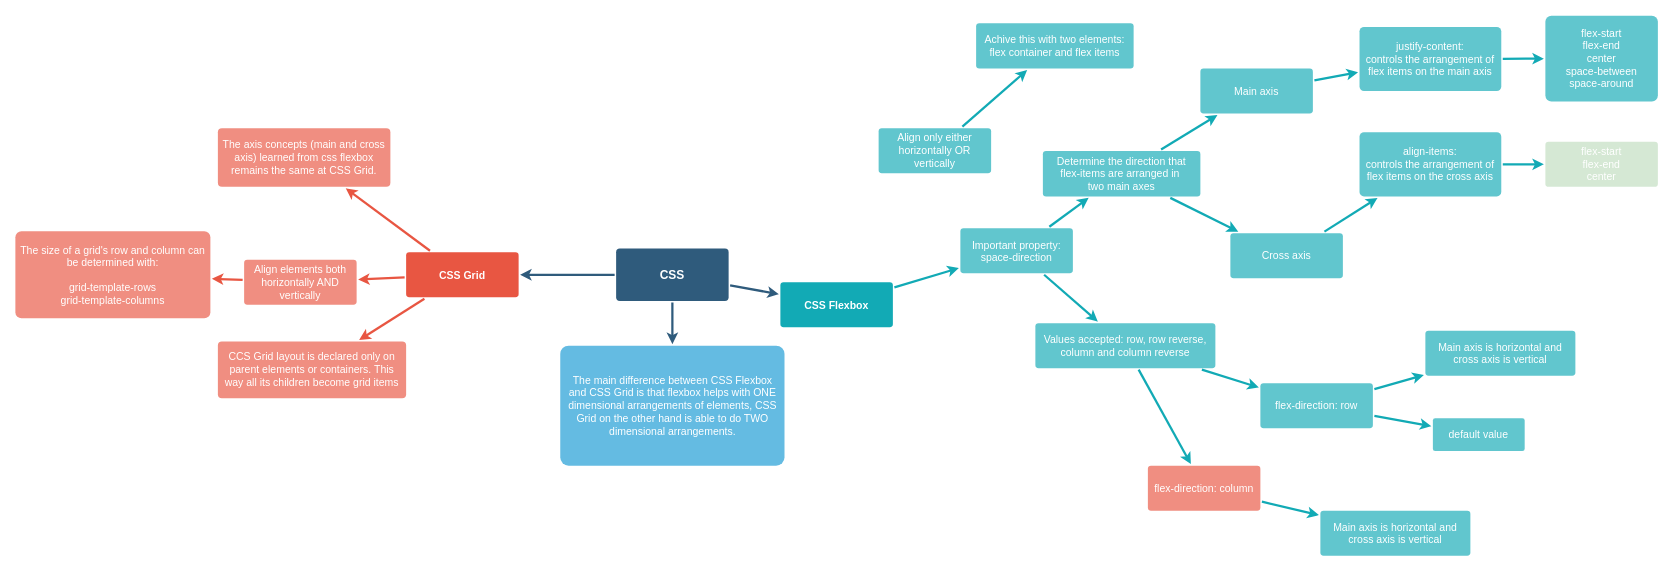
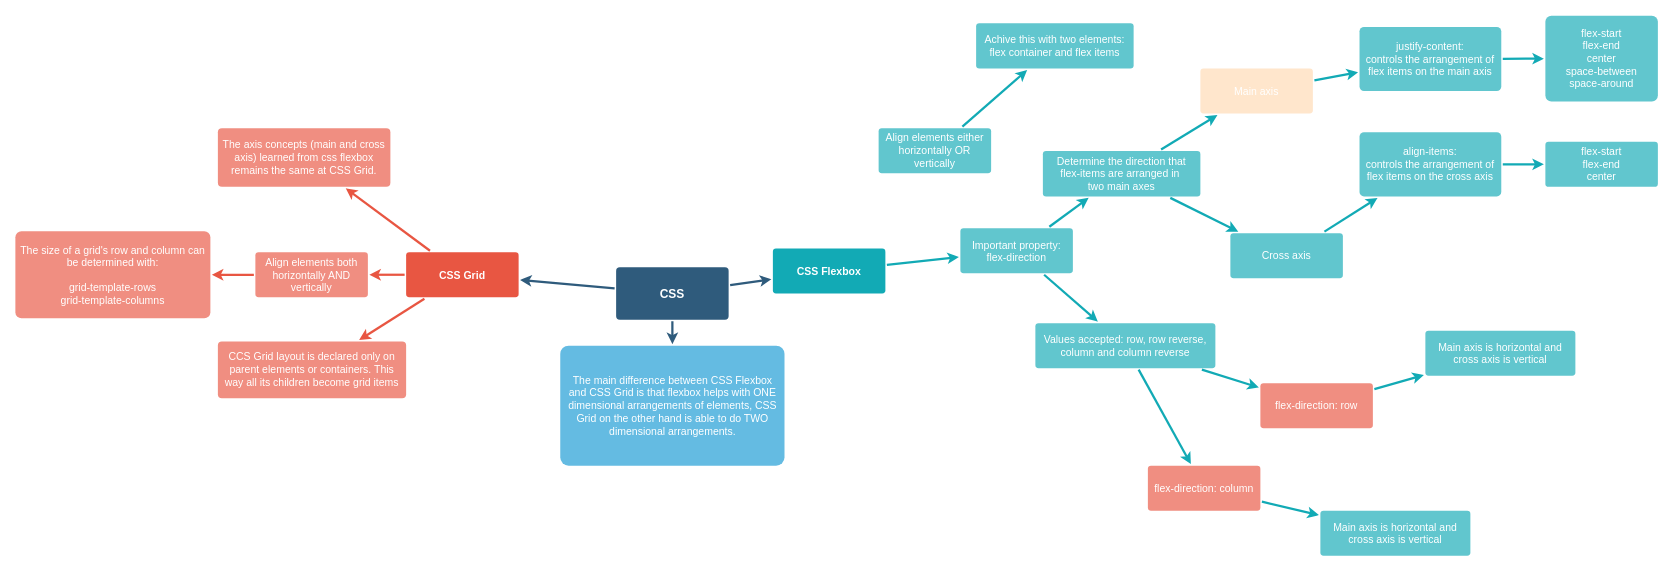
node "Main axis": fillcolor #61c6ce -> #ffe6cc
node "Align only either horizontally OR vertically": label "Align only either horizontally OR vertically" -> "Align elements either horizontally OR vertically"
node "flex-start flex-end center": fillcolor #d5e8d4 -> #61c6ce
node "Important property: space-direction": label "Important property: space-direction" -> "Important property: flex-direction"
node "CSS": moved (672, 275) -> (672, 293)
node "Align elements both horizontally AND vertically": moved (300, 282) -> (312, 275)
node "CSS Flexbox": moved (837, 305) -> (829, 271)
node "flex-direction: row": fillcolor #61c6ce -> #f08e81
edge "flex-direction: row" -> "default value": removed
node "default value": removed
